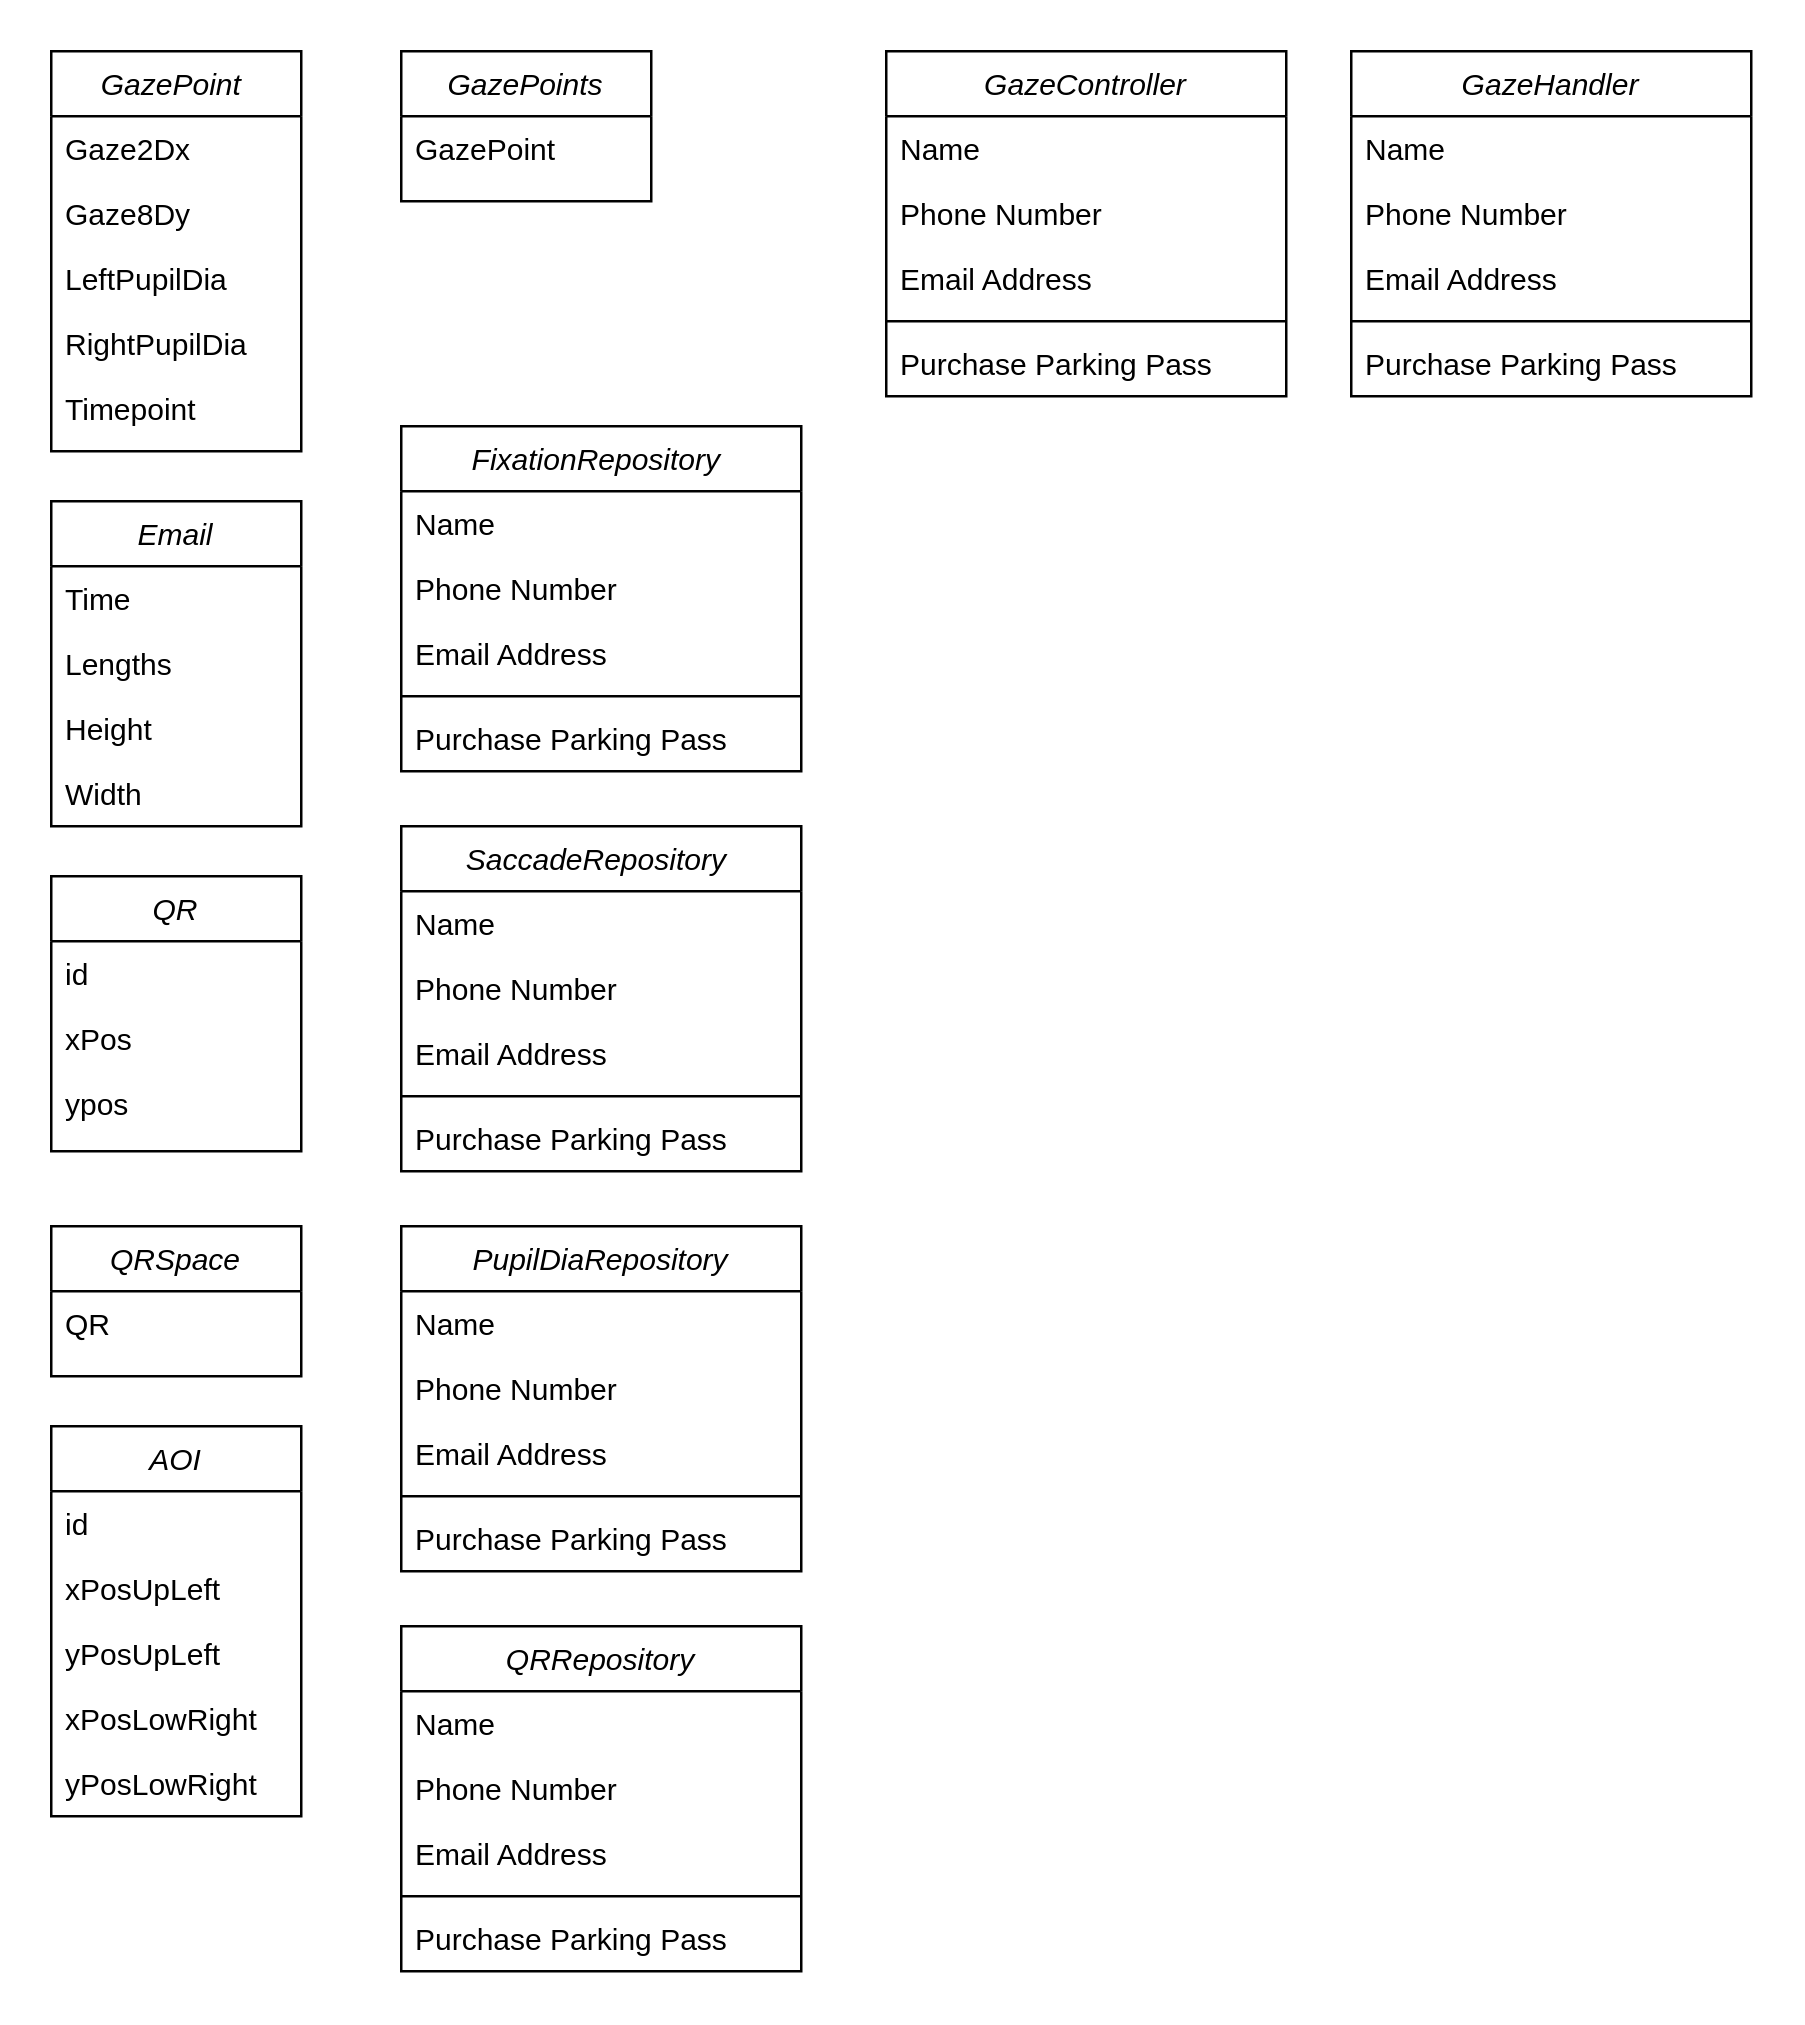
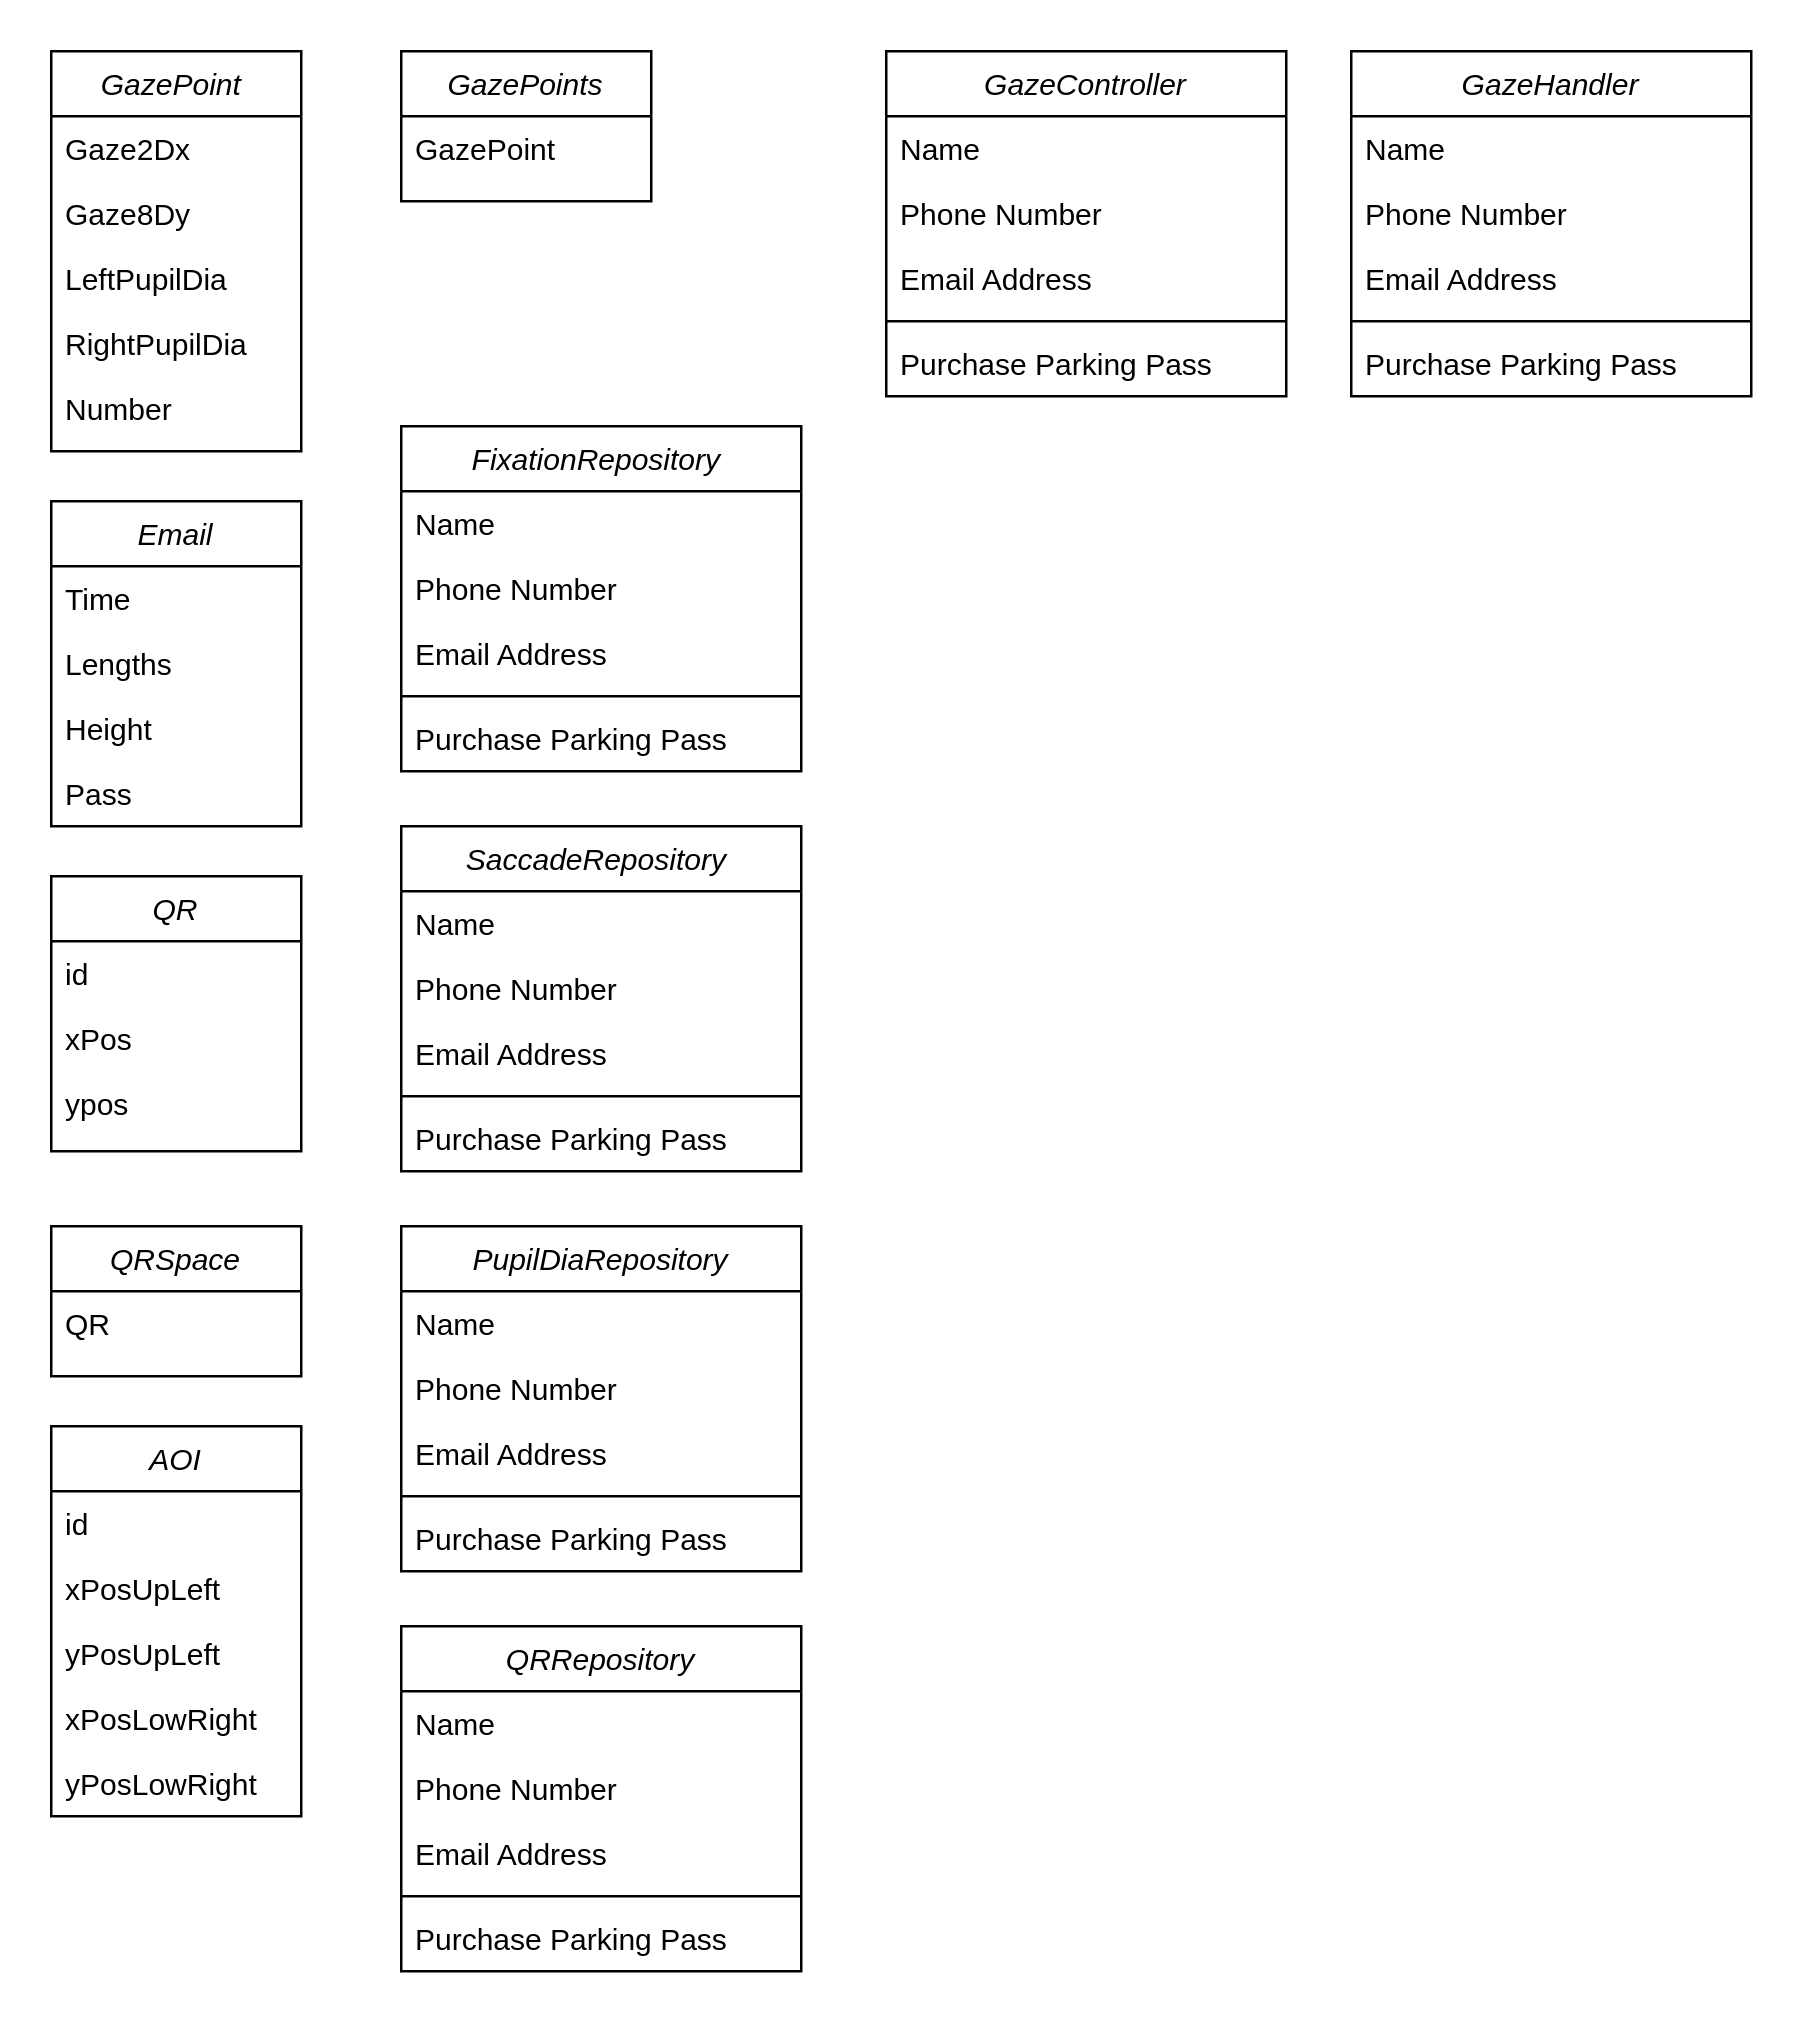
node "Timepoint": label "Timepoint" -> "Number"
node "Width": label "Width" -> "Pass"
